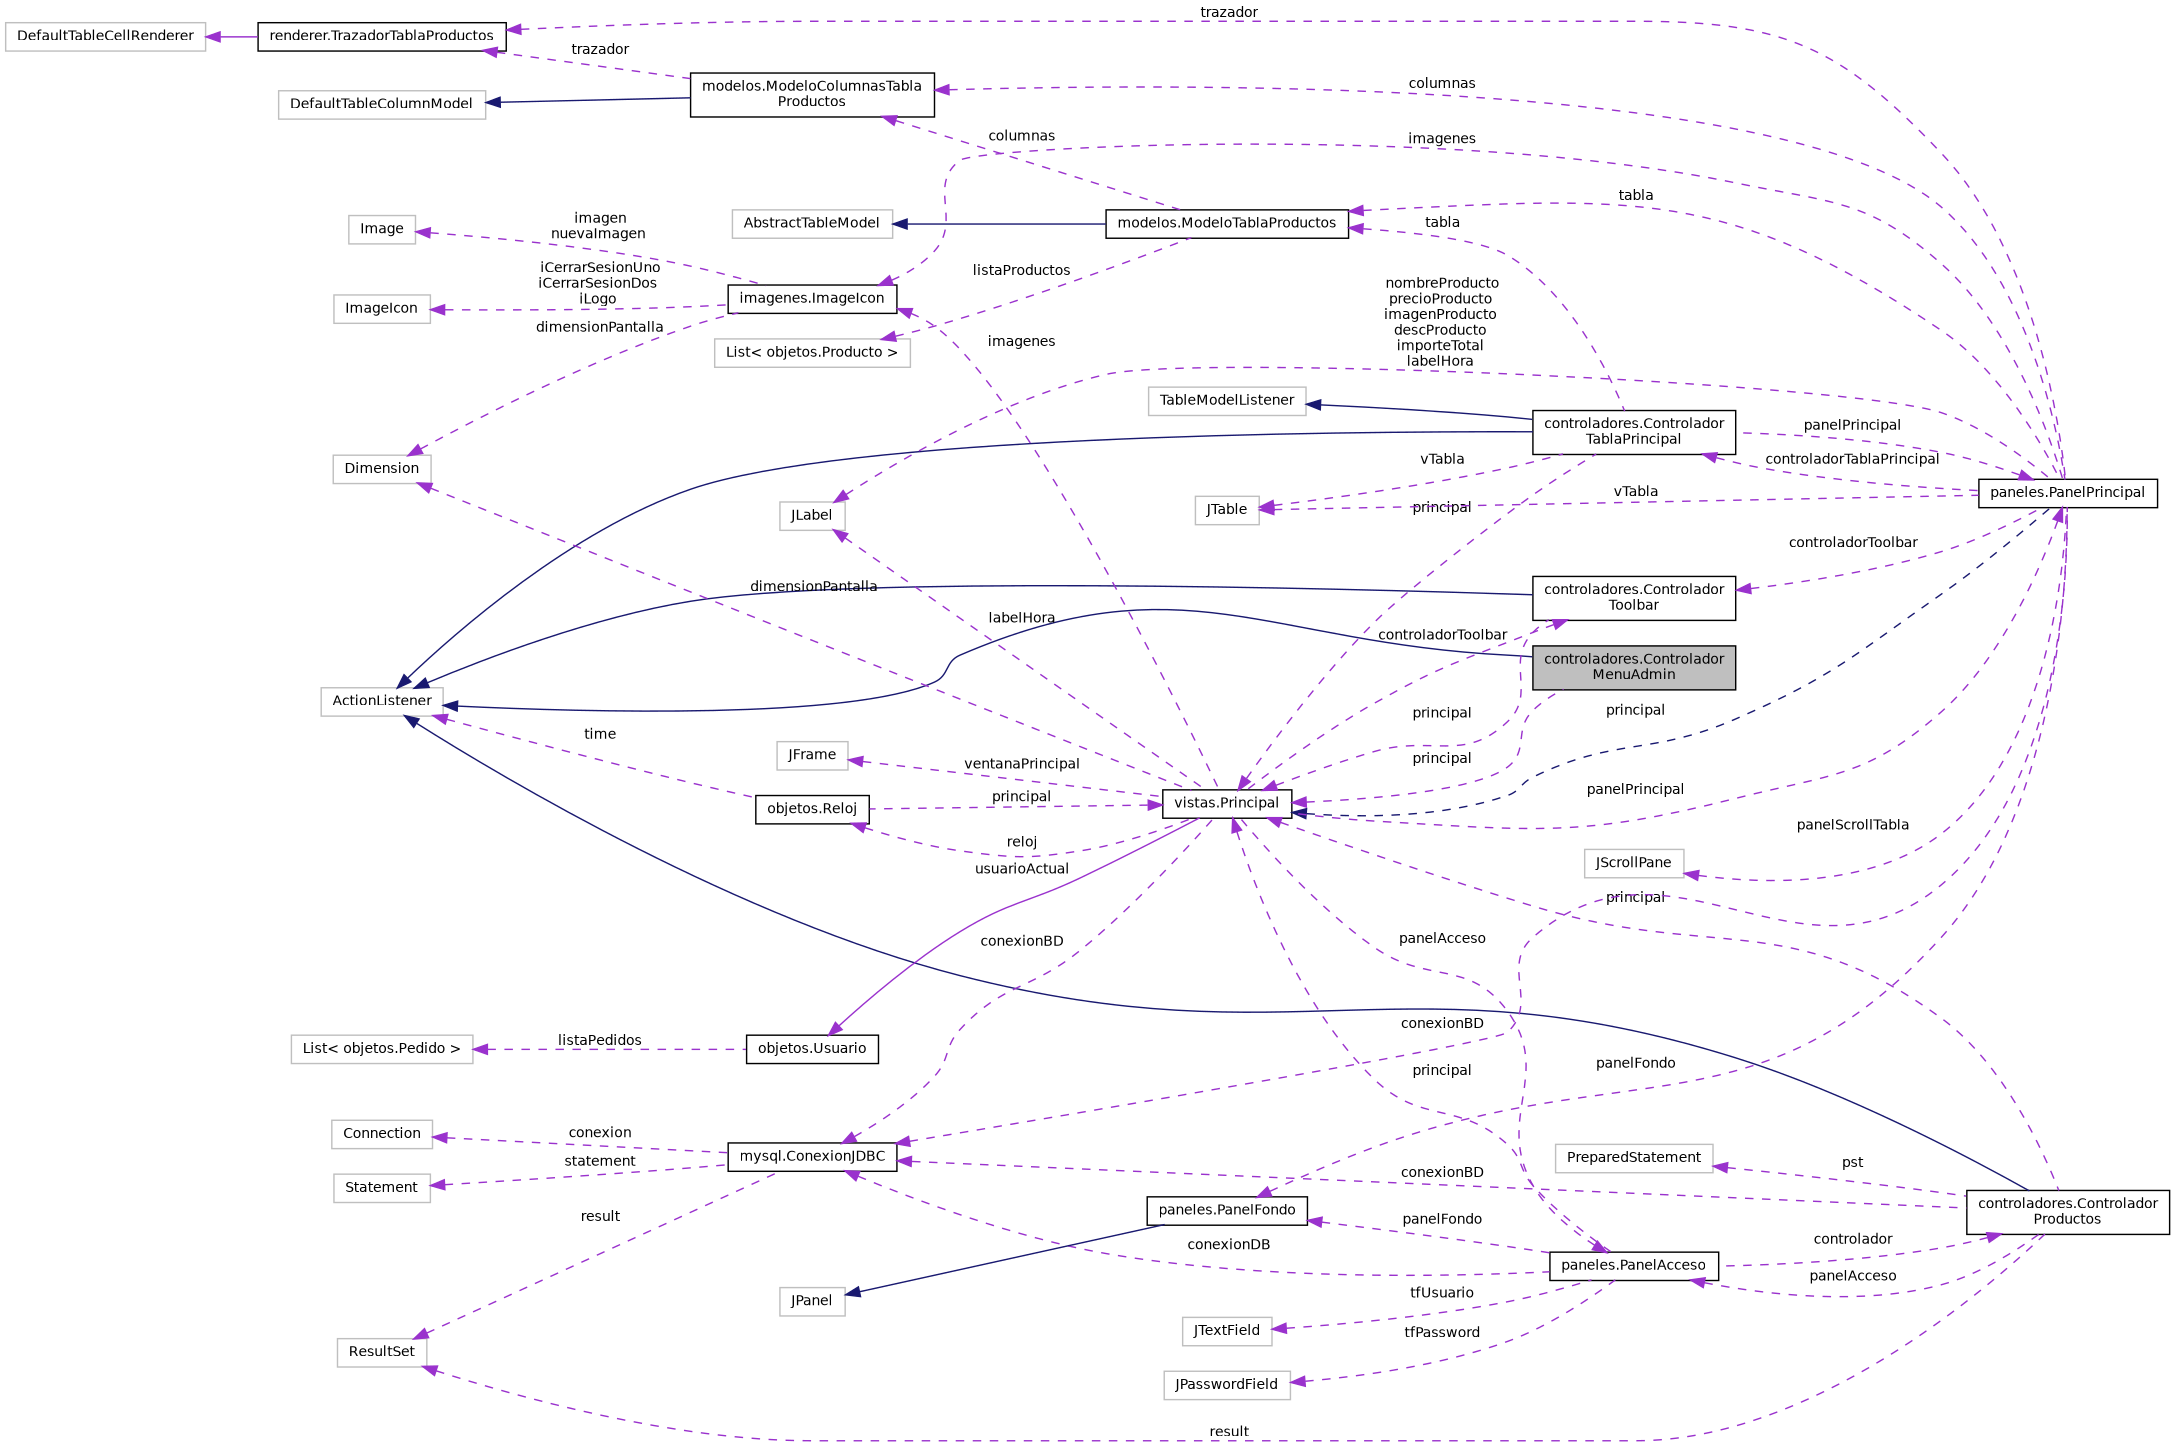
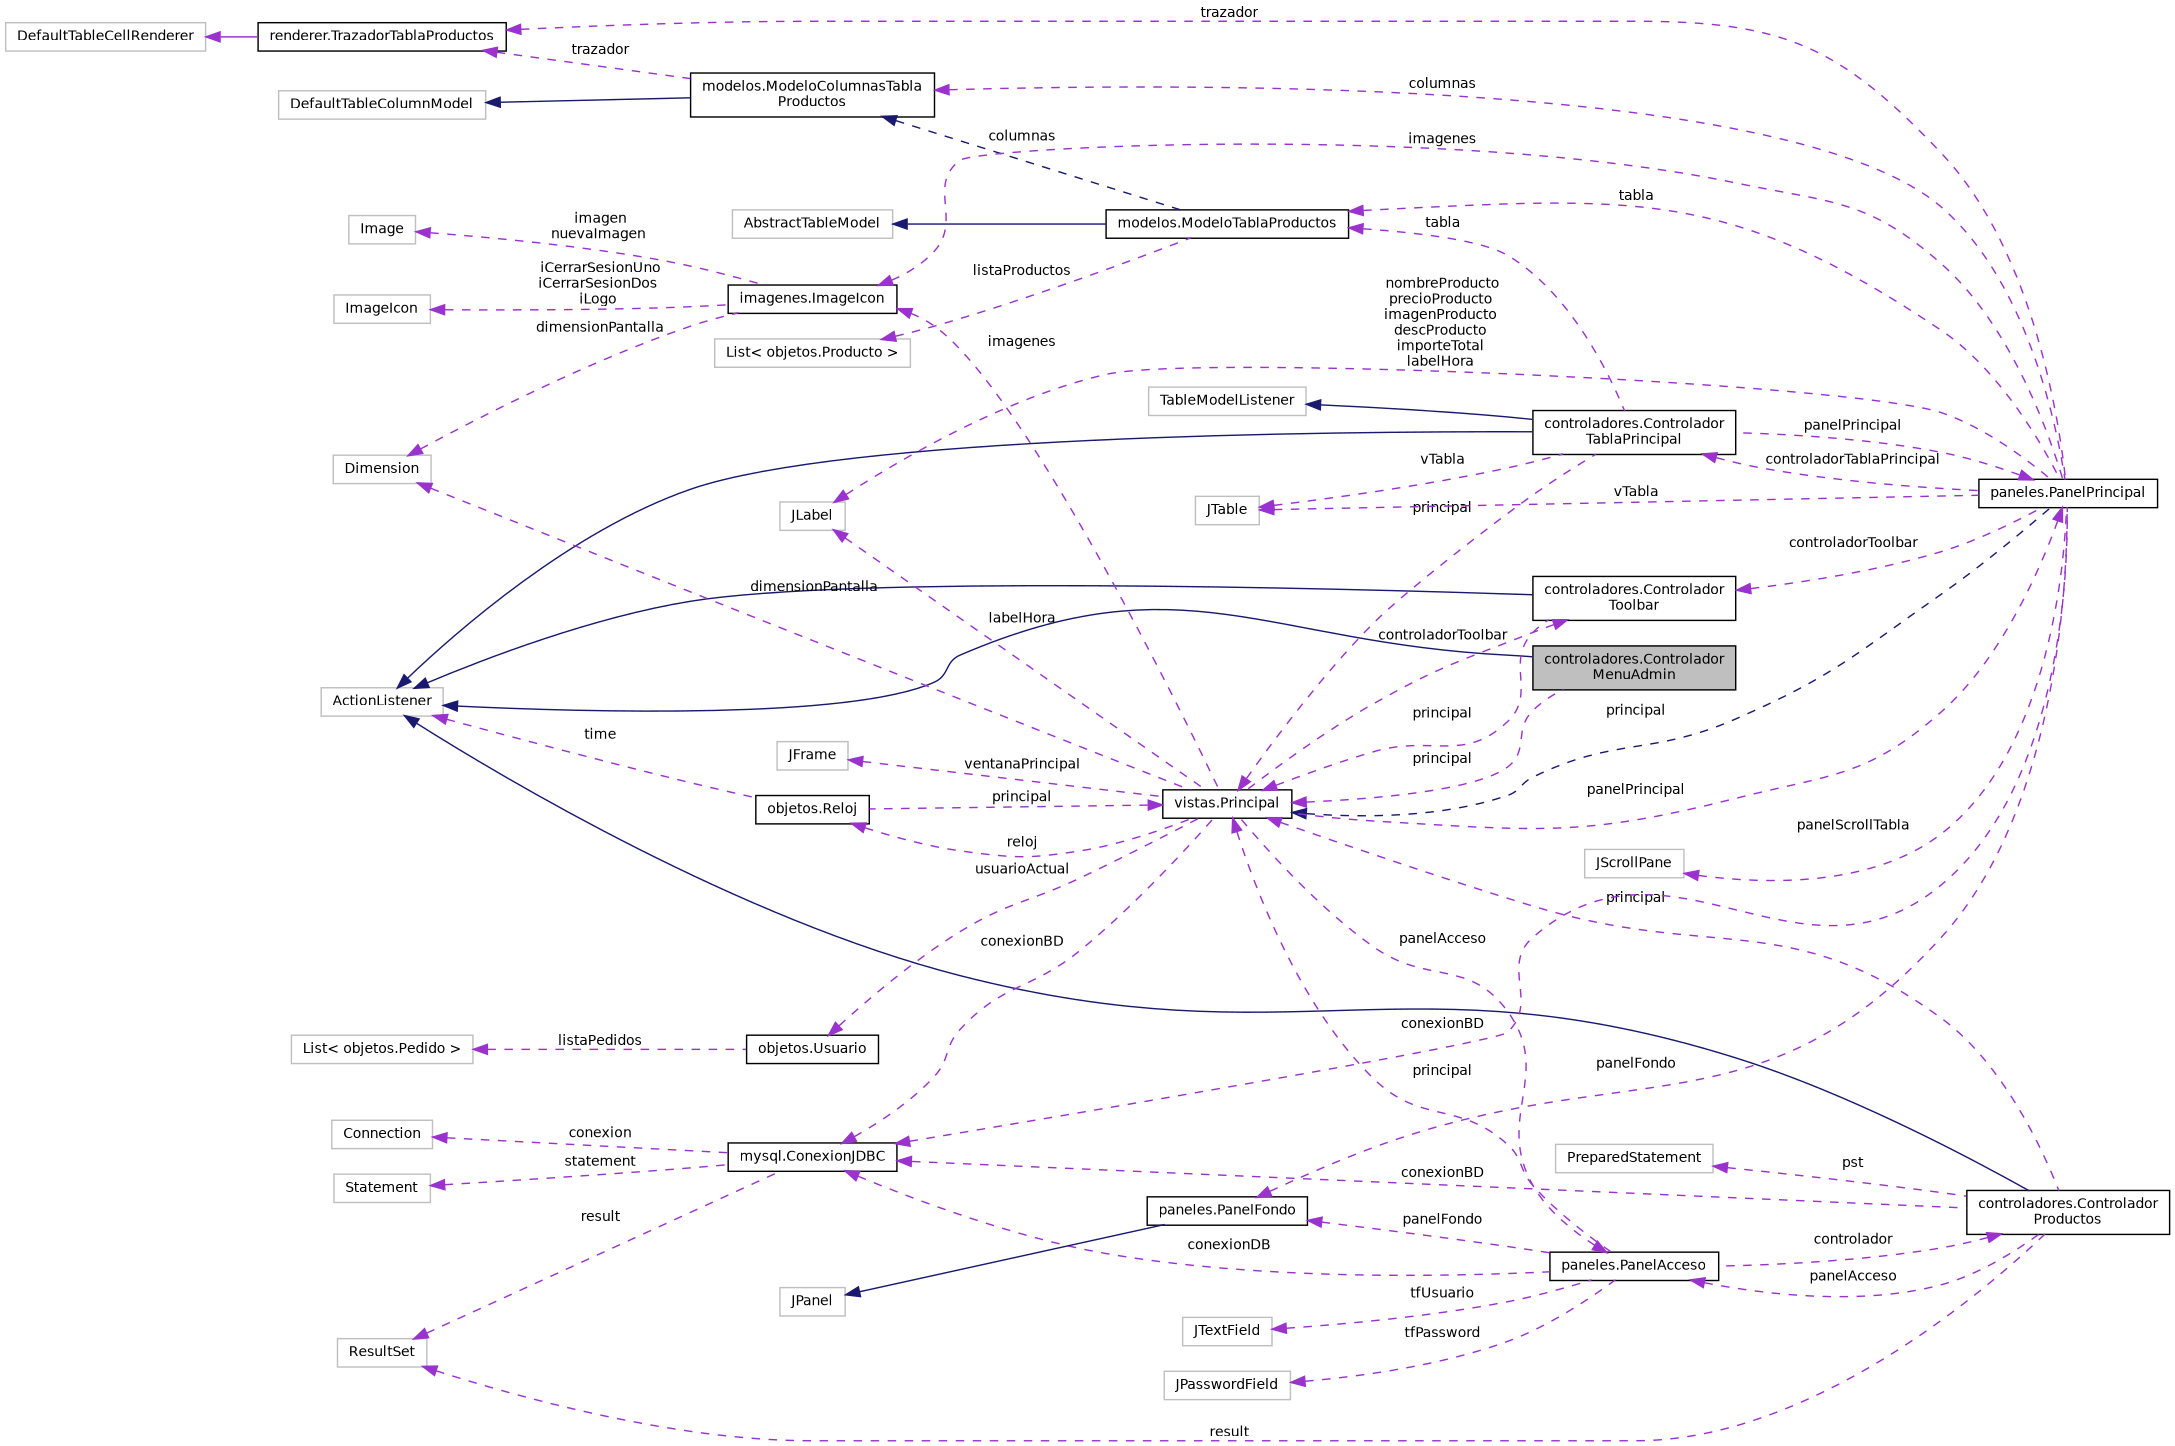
edge "modelos.ModeloTablaProductos" -> "modelos.ModeloColumnasTabla Productos": color darkorchid3 -> midnightblue
edge "vistas.Principal" -> "objetos.Usuario": style solid -> dashed
